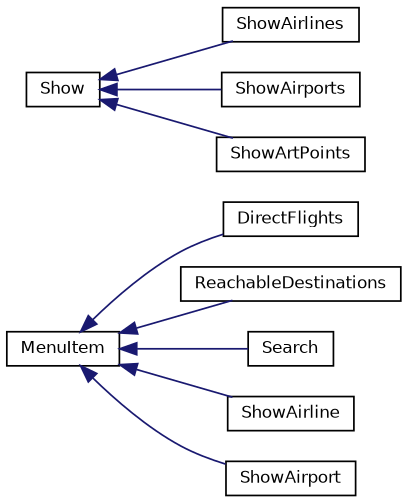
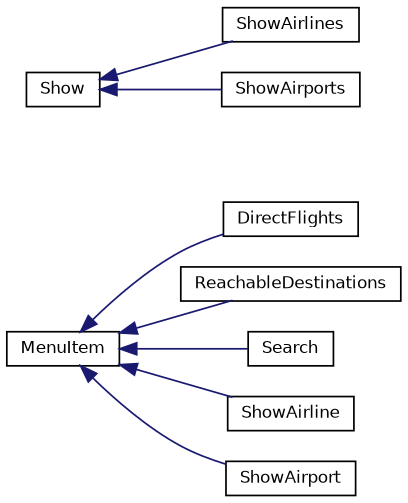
node "ShowArtPoints": removed
